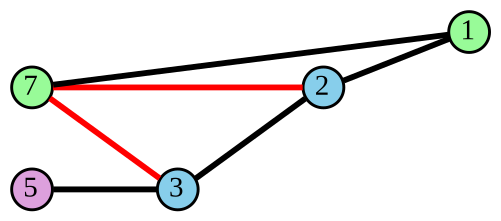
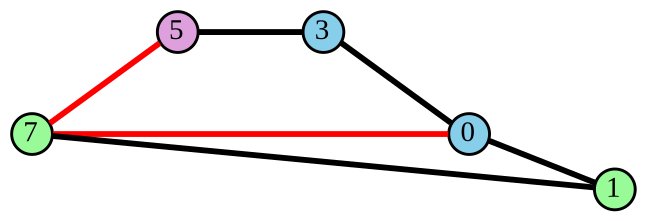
node "2": label "2" -> "0"
edge "7" -- "3": now "7" -- "5"
